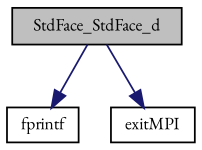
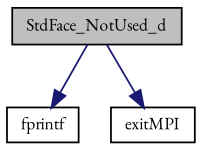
node "StdFace_StdFace_d": label "StdFace_StdFace_d" -> "StdFace_NotUsed_d"
